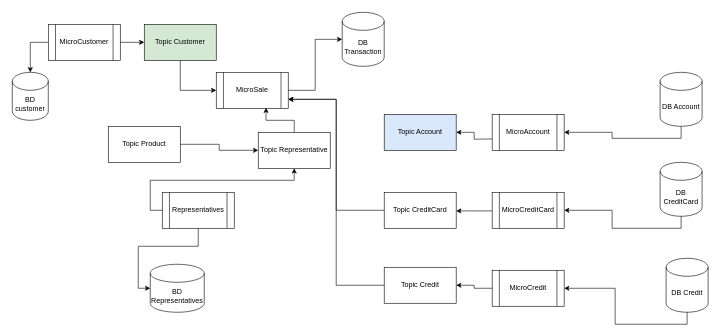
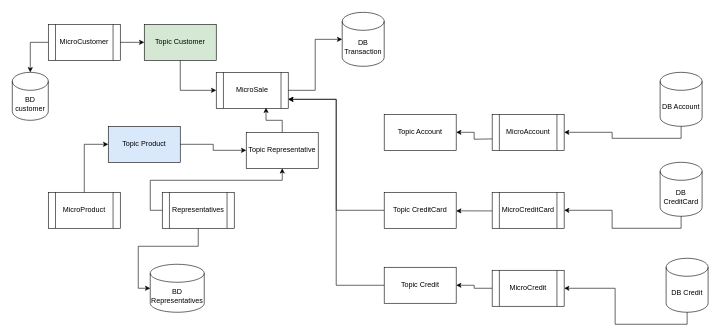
node "Topic Account": fillcolor #dae8fc -> #ffffff
edge "MicroProduct" -> "Topic Product": added
node "Topic Product": fillcolor #ffffff -> #dae8fc
node "Topic Representative": moved (294, 150) -> (282, 150)
node "MicroProduct": added
